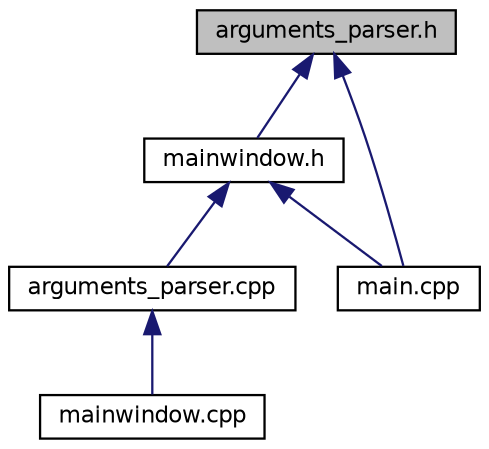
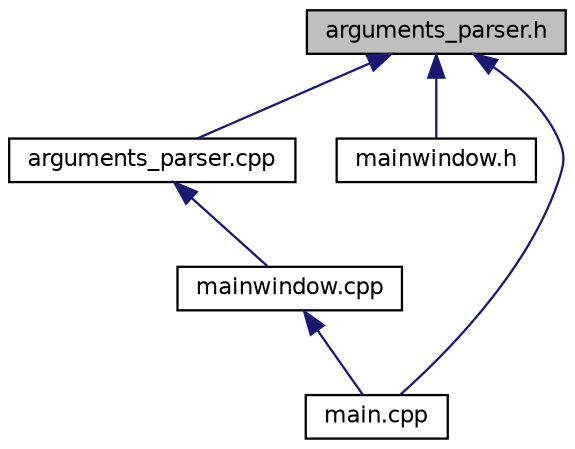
edge "main.cpp" -> "mainwindow.h": now "main.cpp" -> "mainwindow.cpp"
edge "arguments_parser.cpp" -> "mainwindow.h": now "arguments_parser.cpp" -> "arguments_parser.h"
